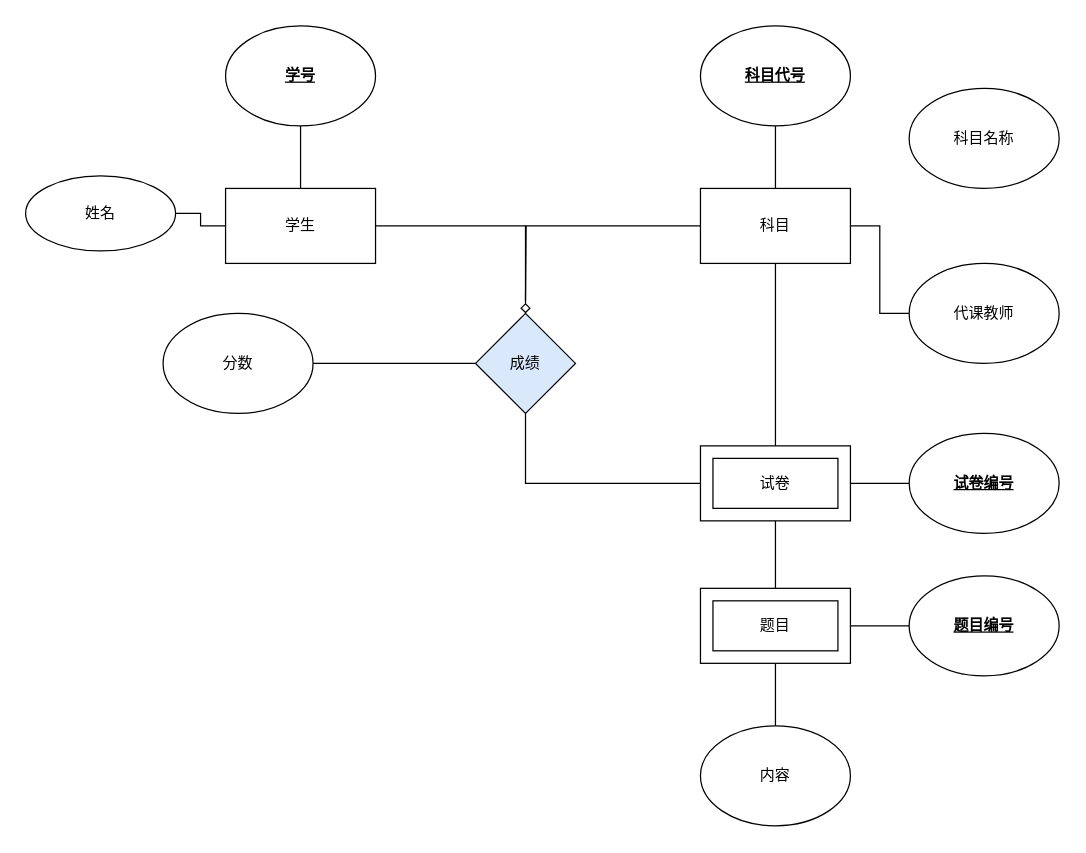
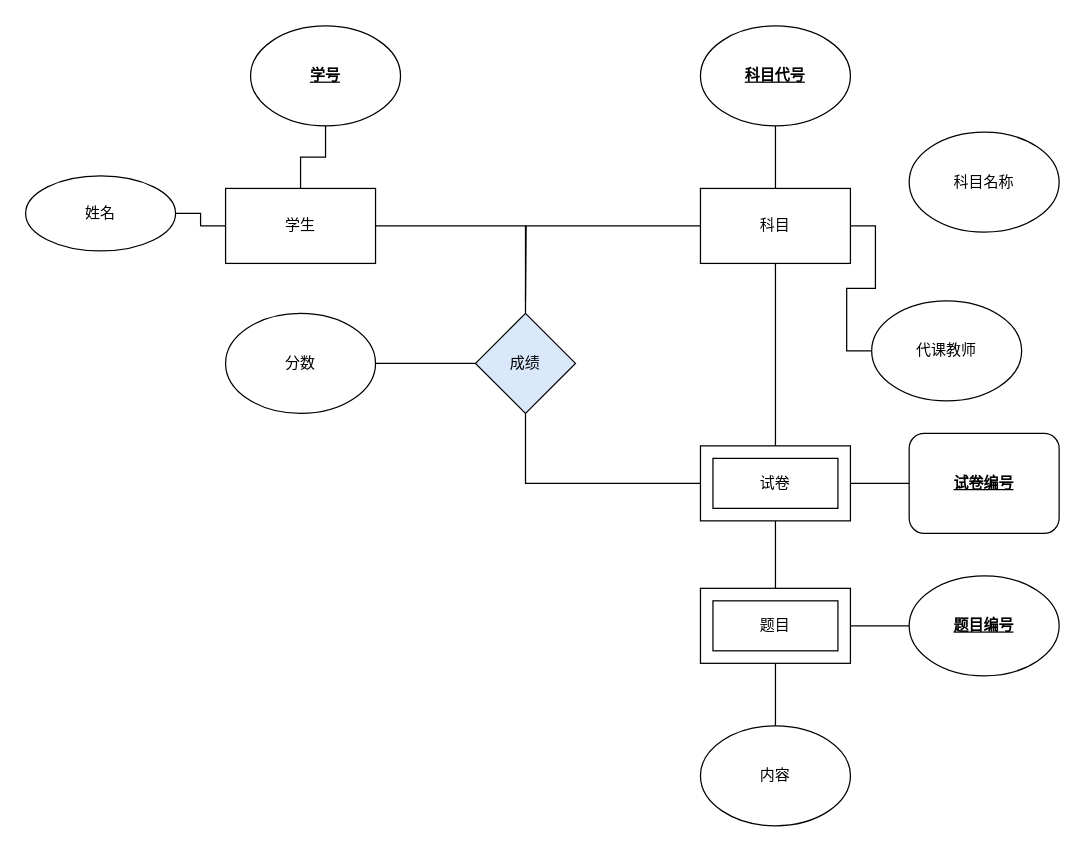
node "学号": moved (301, 76) -> (326, 76)
node "科目名称": moved (984, 138) -> (984, 182)
edge "学生" -> "成绩": arrowhead diamond -> none
node "代课教师": moved (984, 313) -> (947, 351)
node "分数": moved (238, 363) -> (301, 363)
node "试卷编号": shape ellipse -> rounded rectangle
